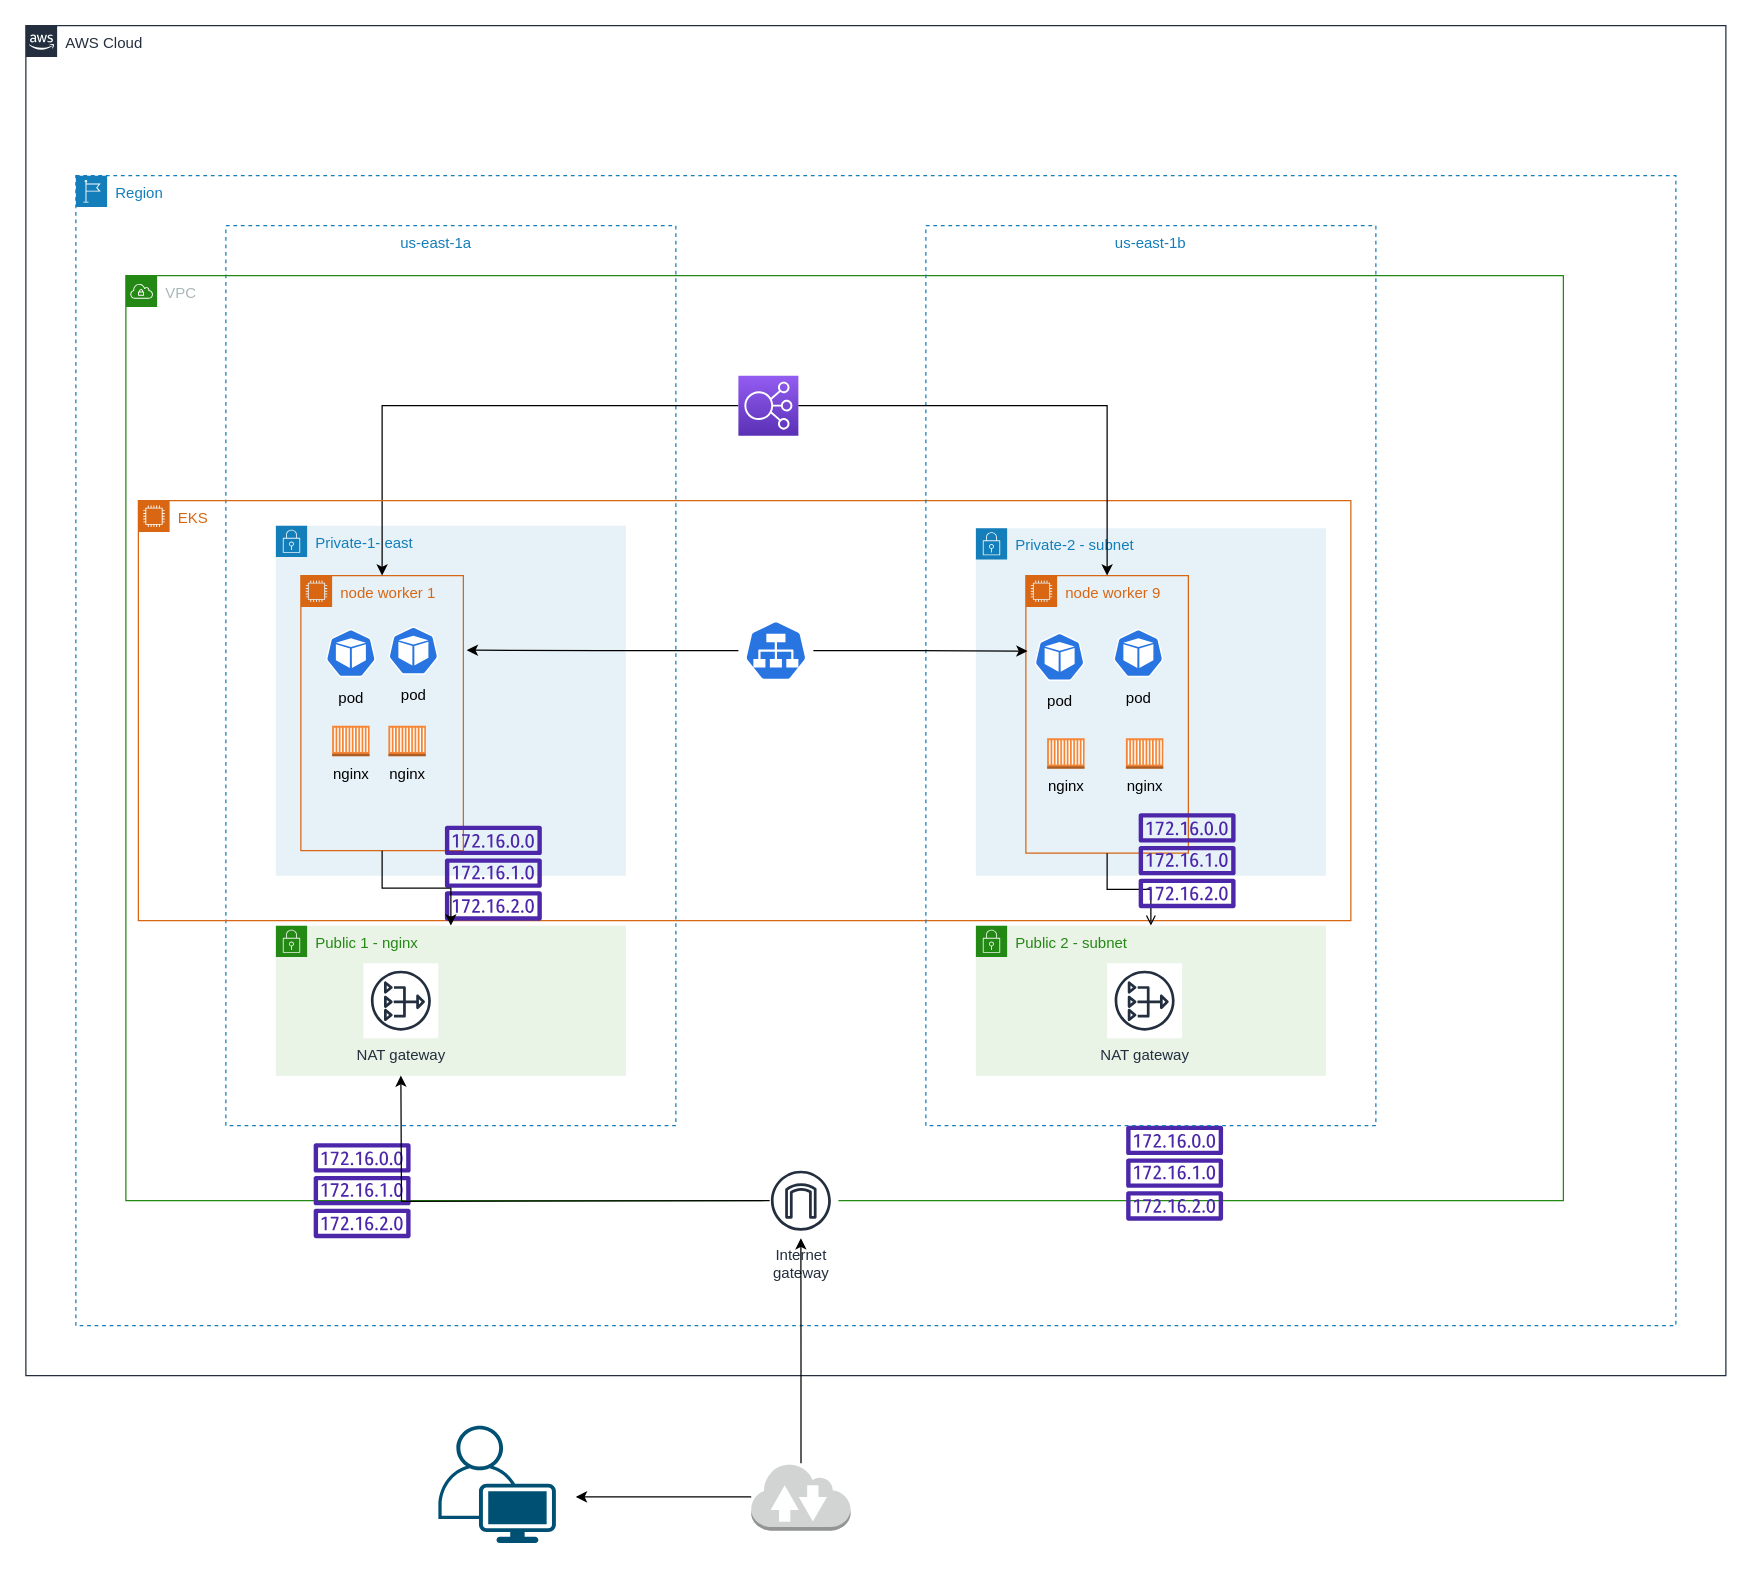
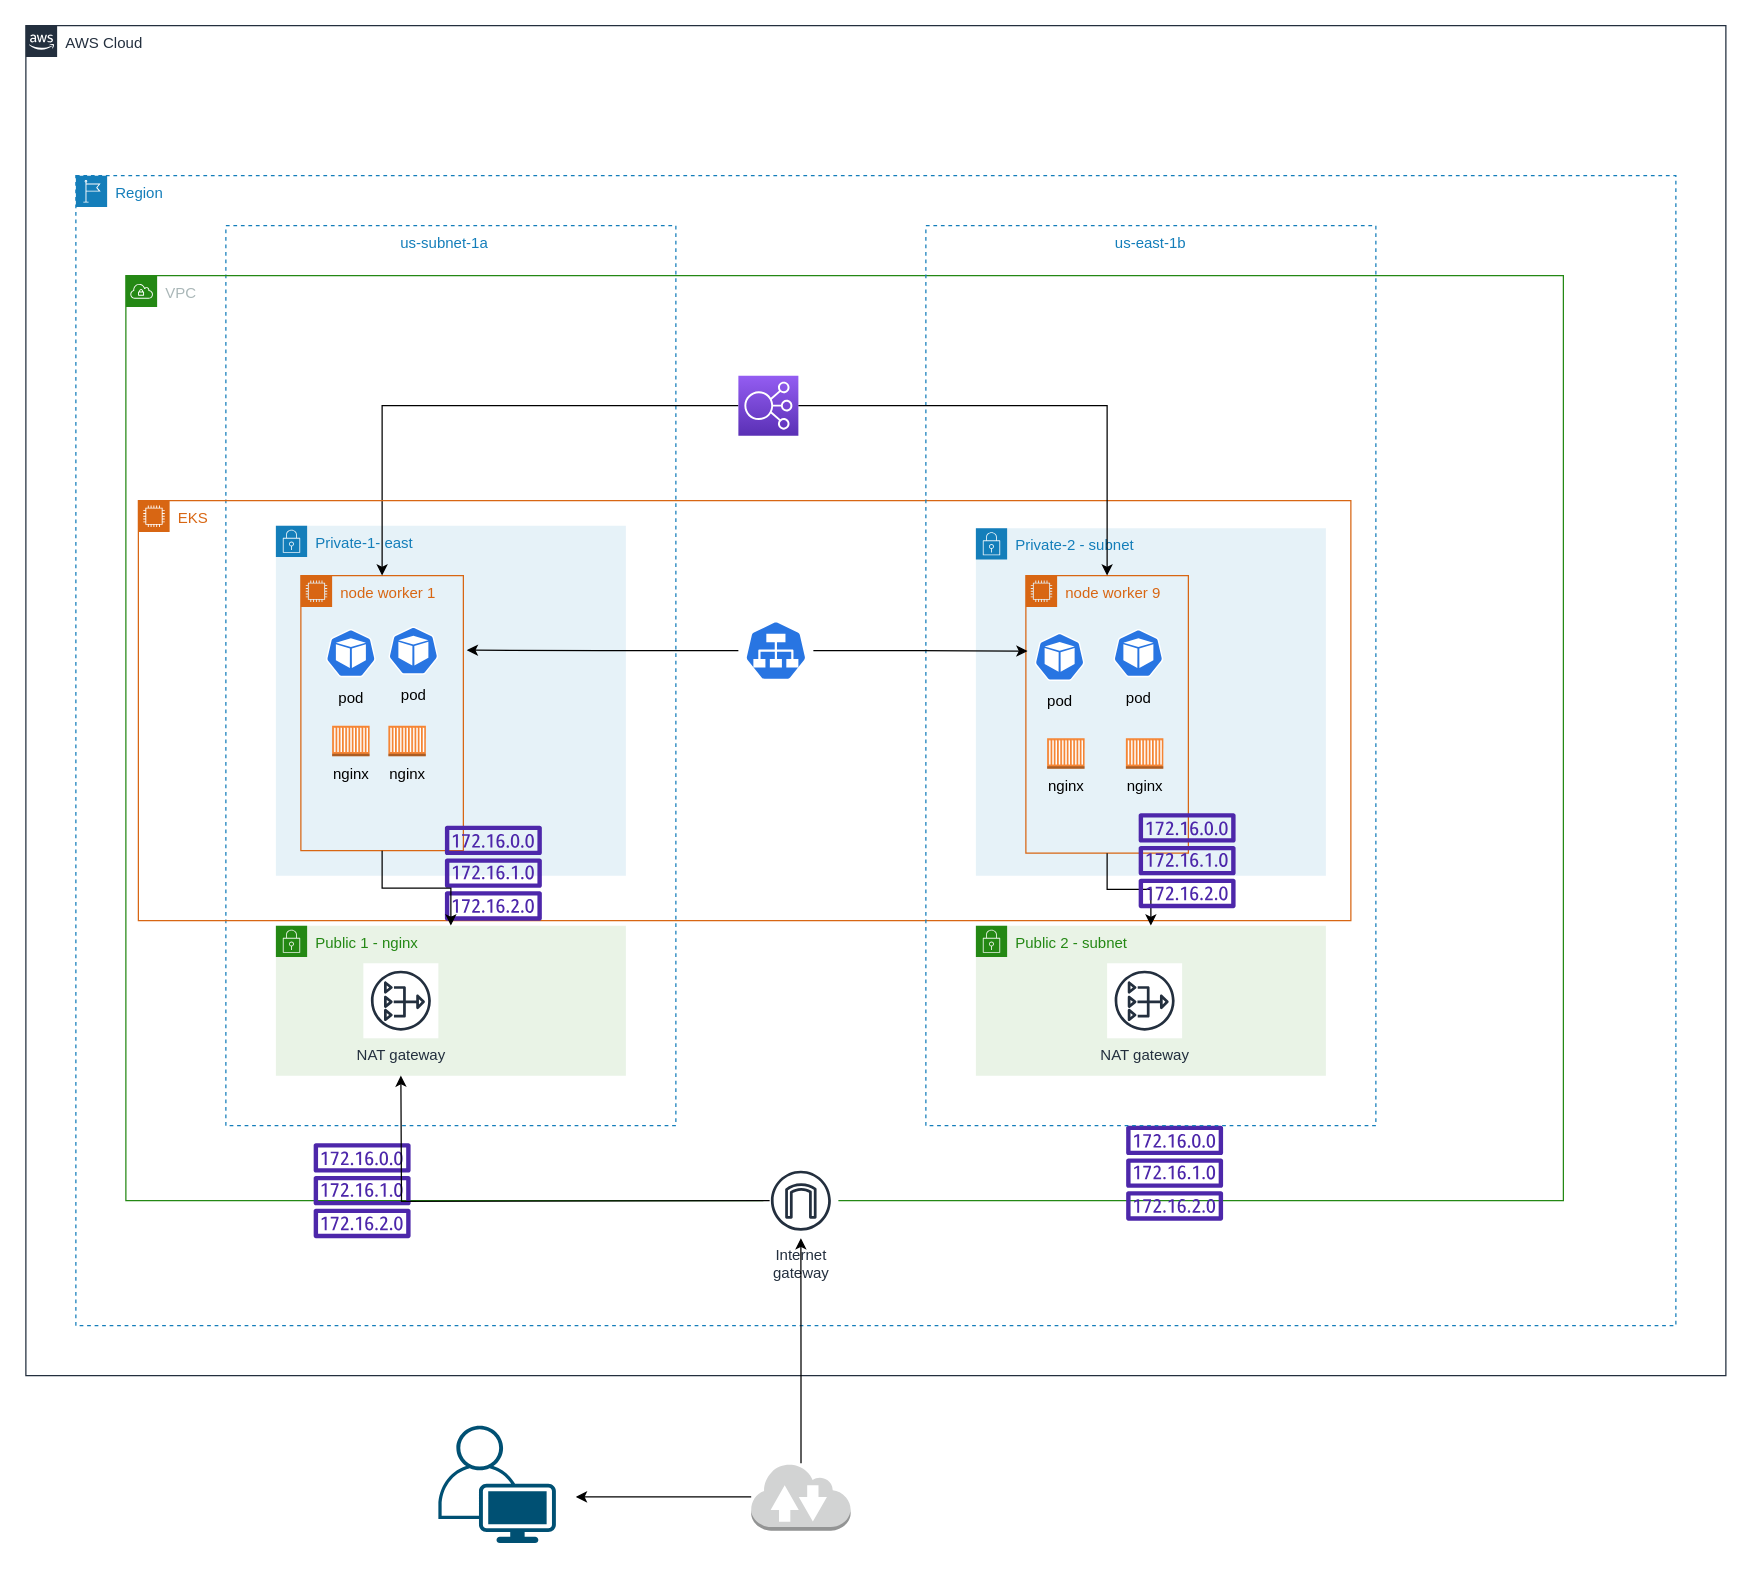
node "us-east-1a": label "us-east-1a" -> "us-subnet-1a"
edge "node worker 9" -> "Public 2 - subnet": arrowhead open -> classic
